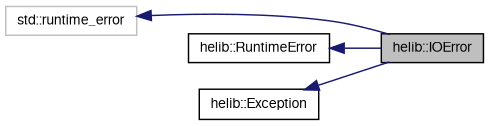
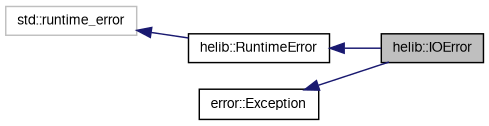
edge "helib::IOError" -> "std::runtime_error": now "helib::RuntimeError" -> "std::runtime_error"
node "helib::Exception": label "helib::Exception" -> "error::Exception"
